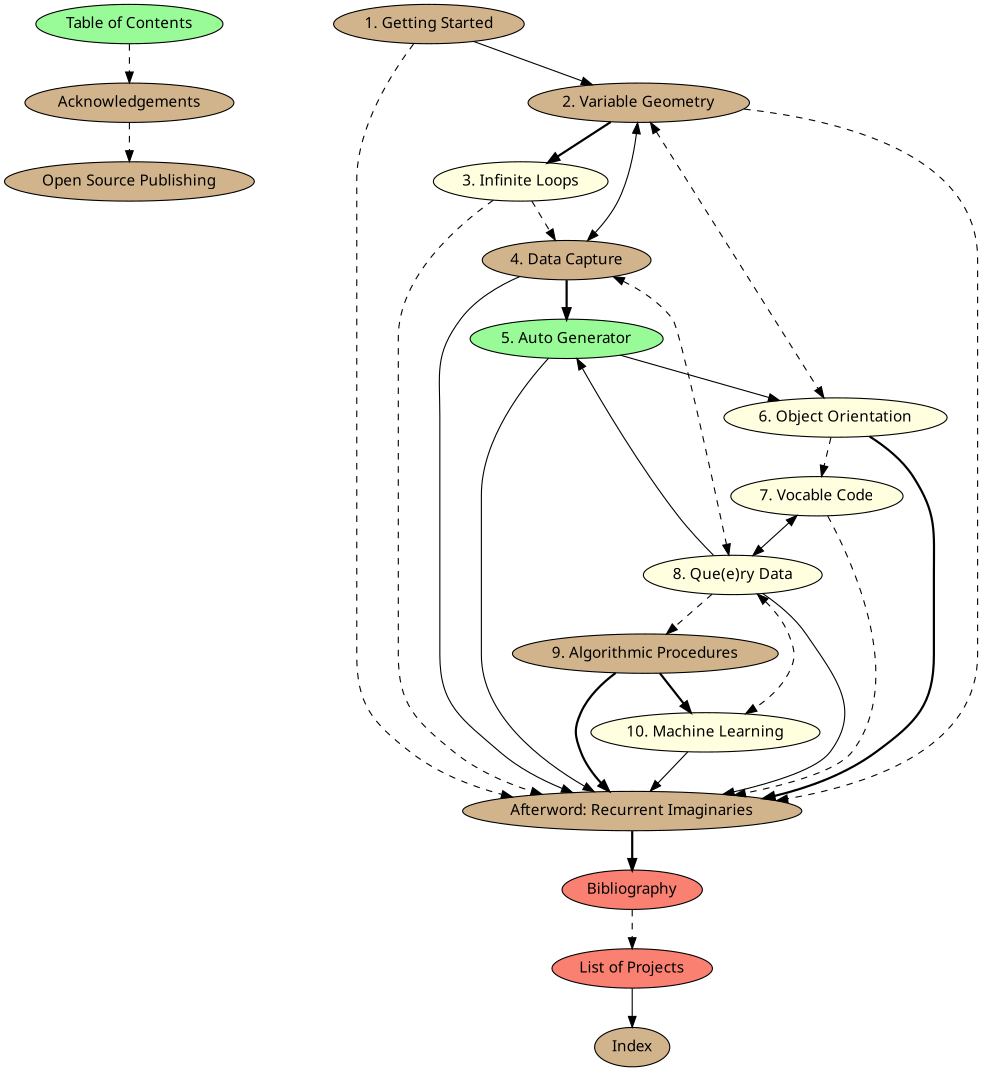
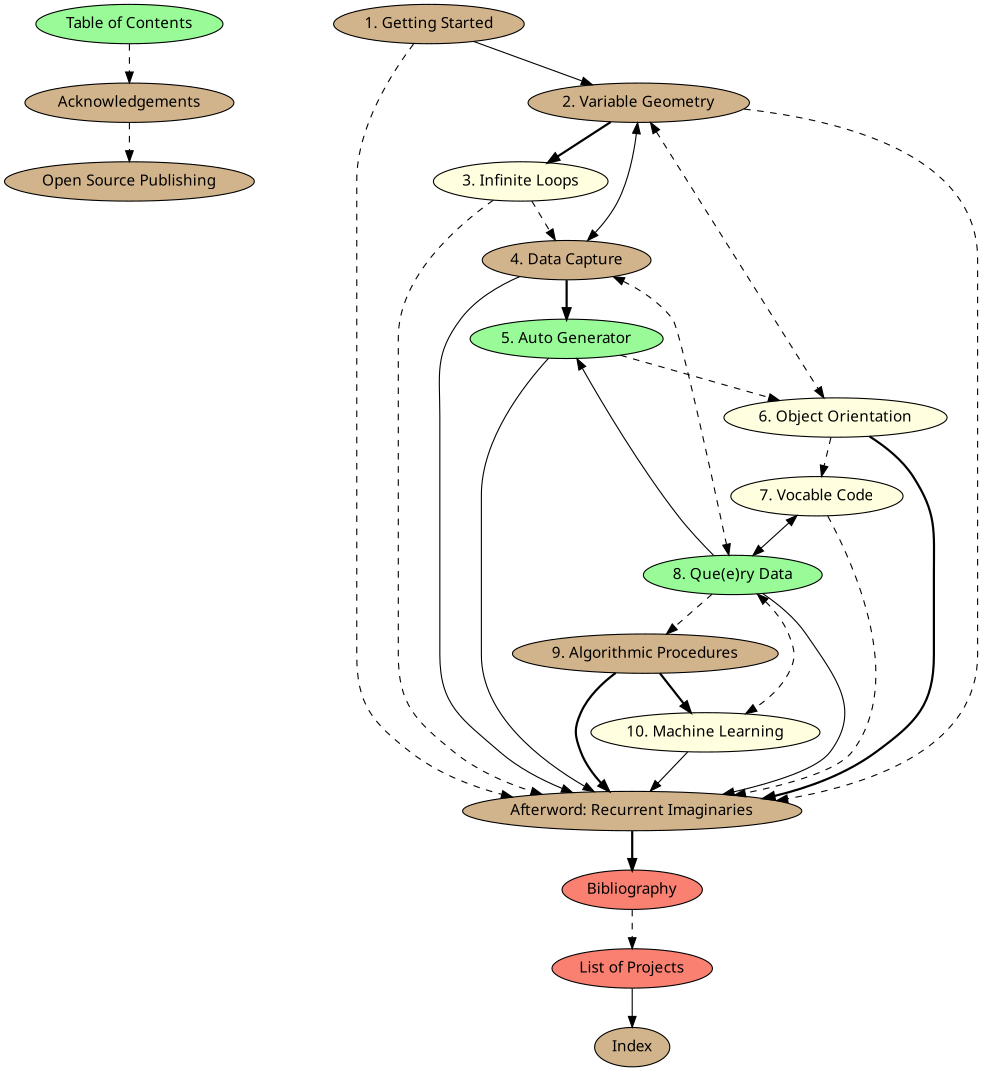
edge "5. Auto Generator" -> "6. Object Orientation": style solid -> dashed
node "8. Que(e)ry Data": fillcolor lightyellow -> palegreen
